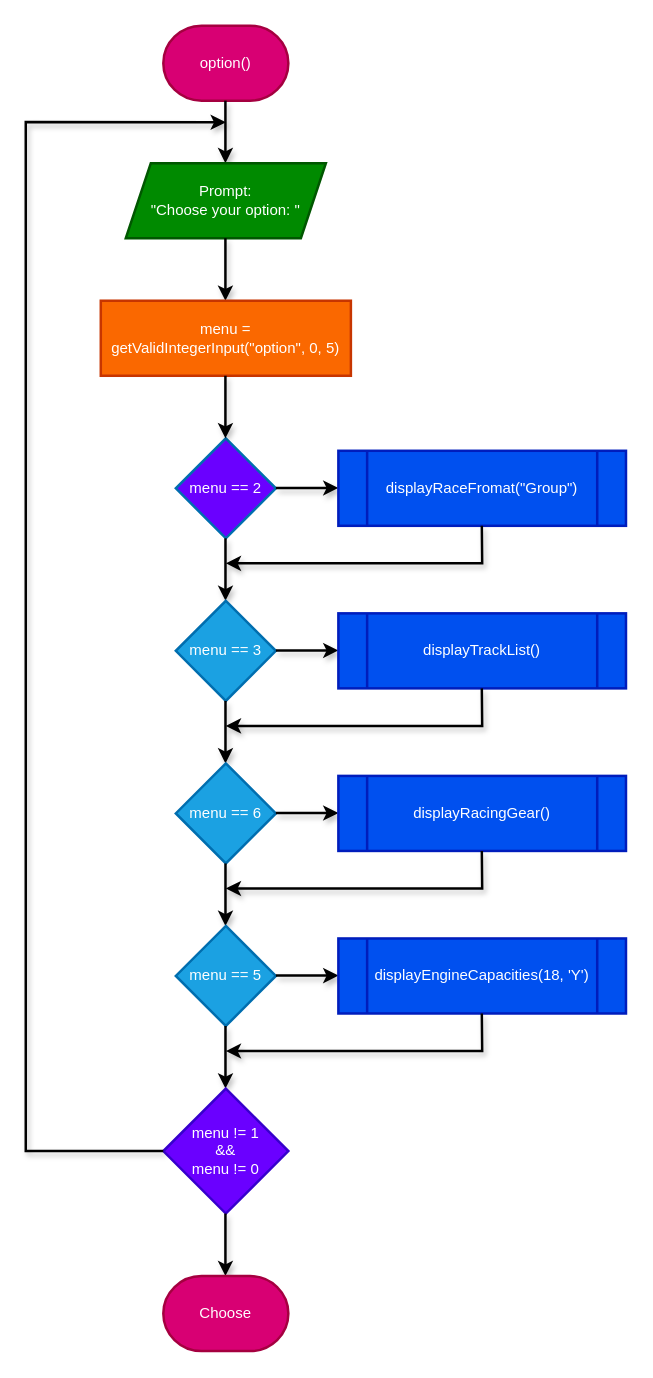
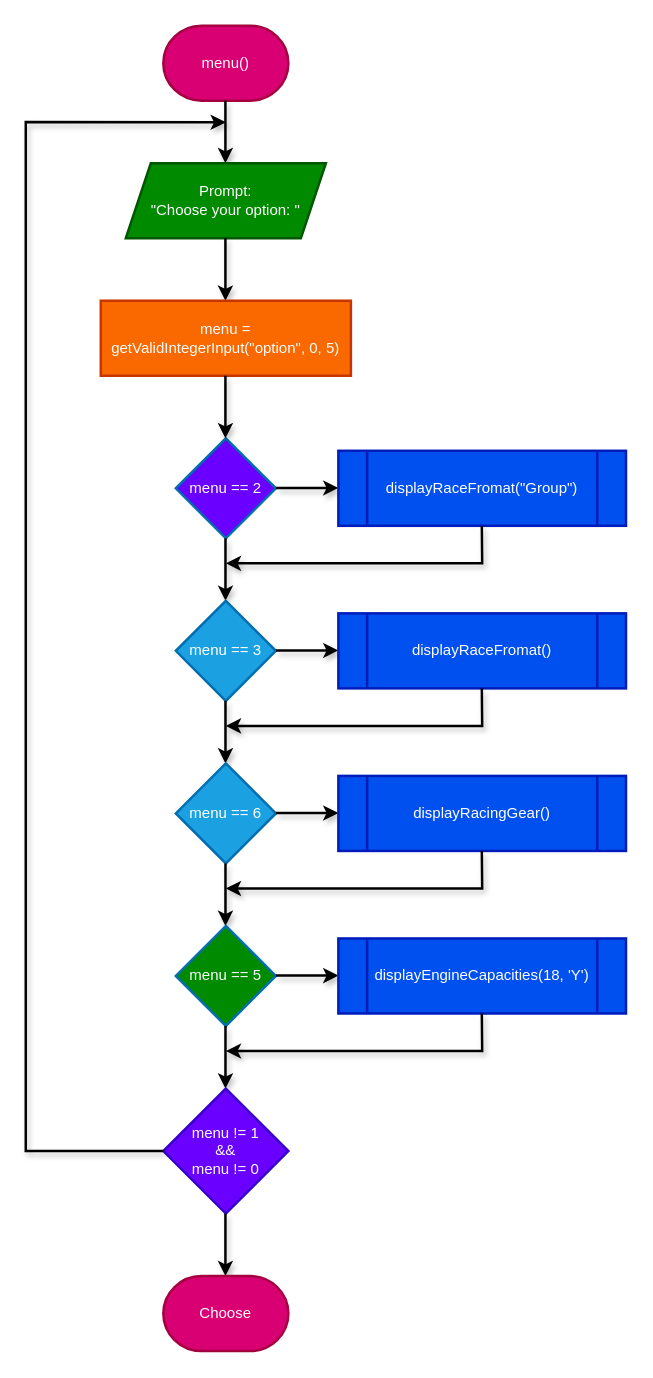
node "option()": label "option()" -> "menu()"
node "displayTrackList()": label "displayTrackList()" -> "displayRaceFromat()"
node "menu == 5": fillcolor #1ba1e2 -> #008a00
